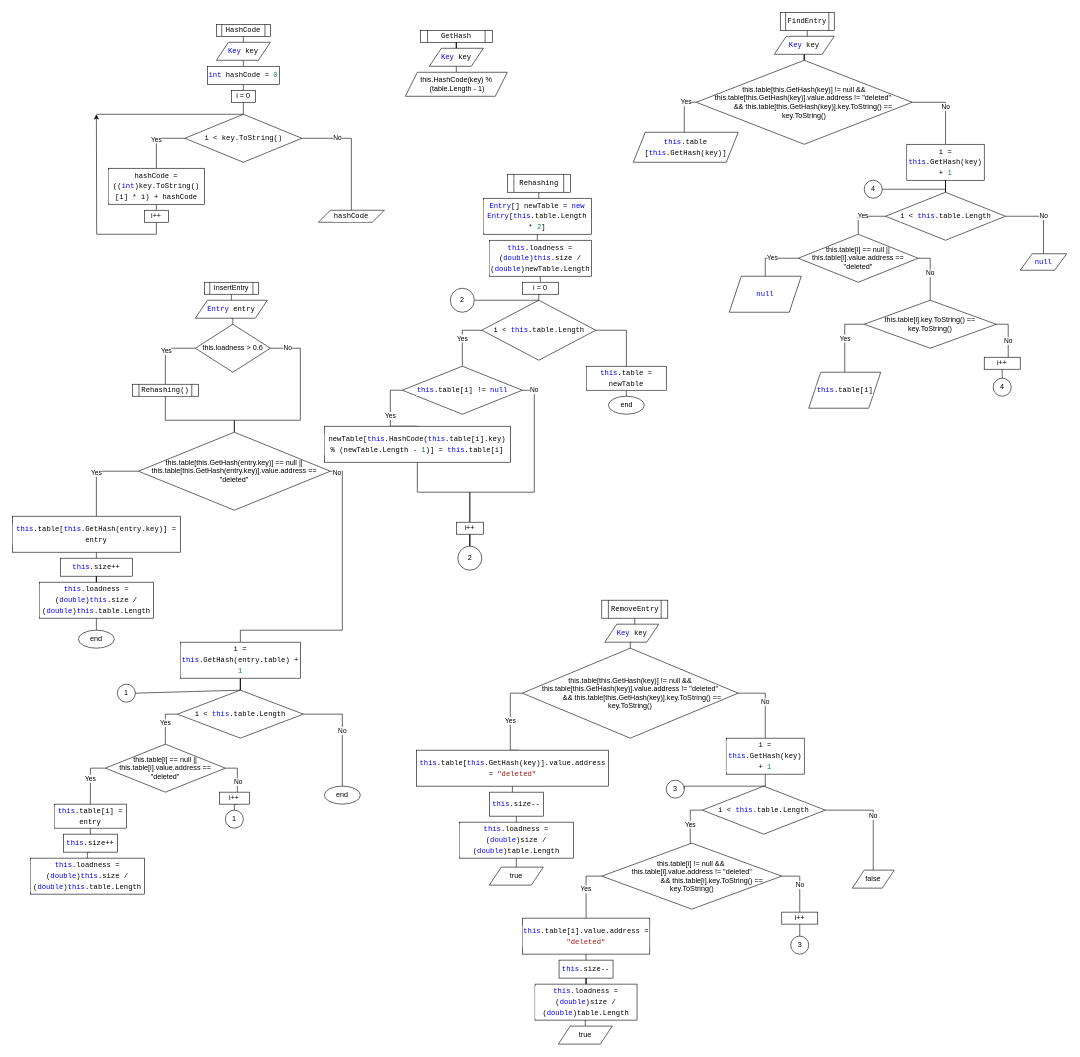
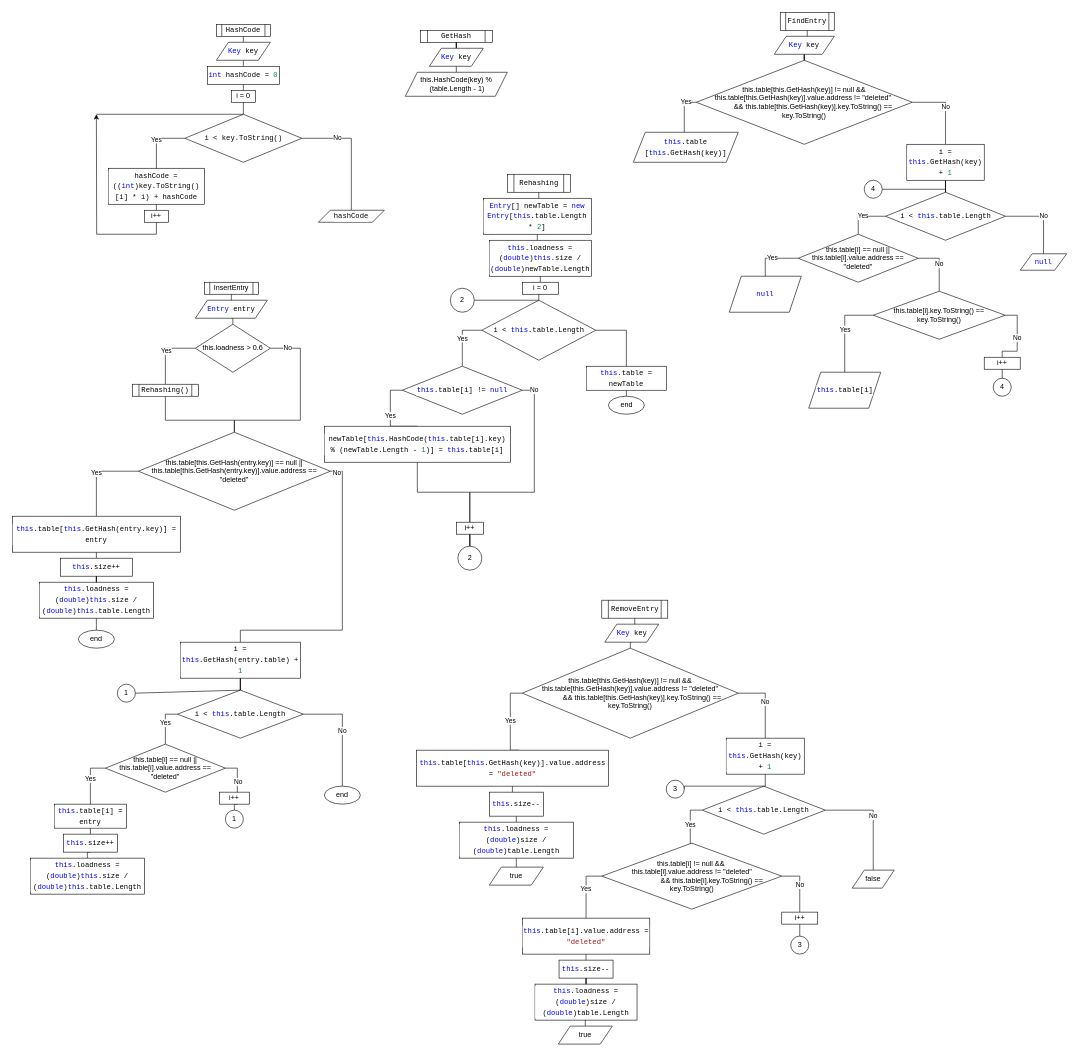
node "this.table[i].key.ToString() == key.ToString()": moved (930, 324) -> (939, 315)
